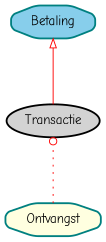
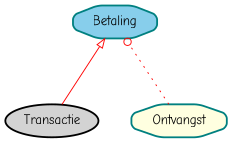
edge "Ontvangst" -> "Transactie": now "Ontvangst" -> "Betaling"
